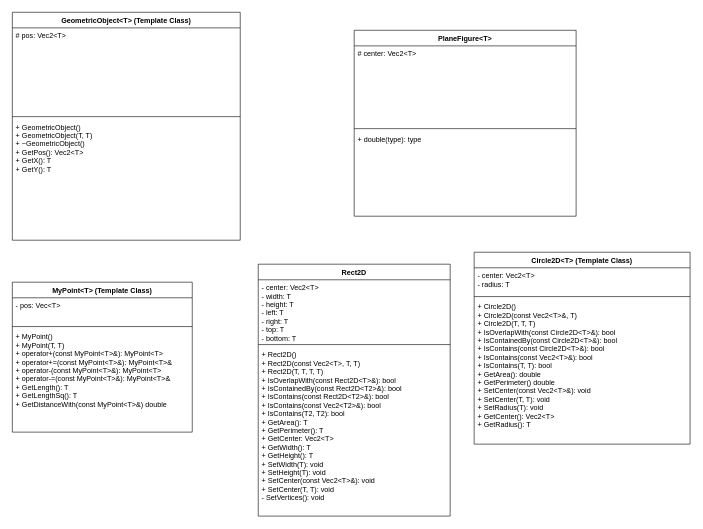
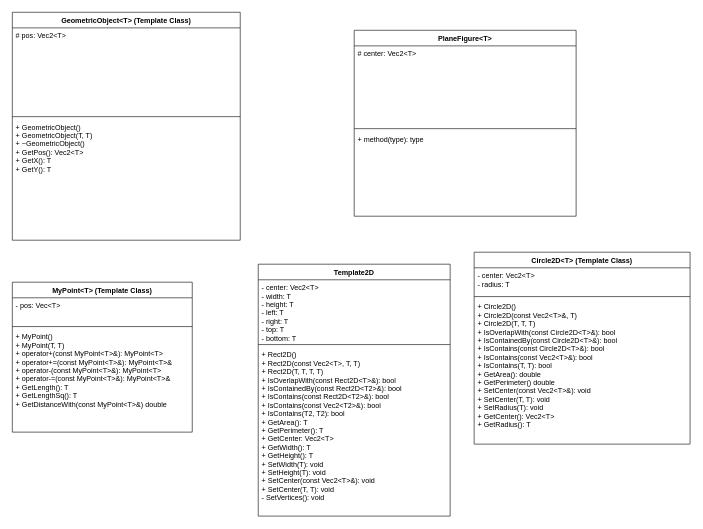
node "+ double(type): type": label "+ double(type): type" -> "+ method(type): type"
node "Rect2D": label "Rect2D" -> "Template2D"
